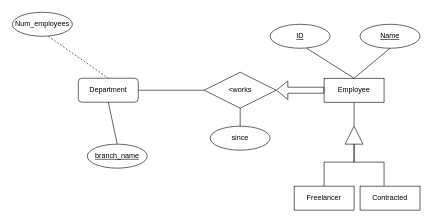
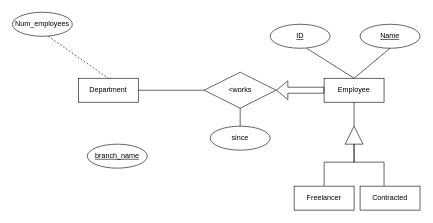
node "Department": shape rounded rectangle -> rectangle
edge "Department" -- "branch_name": removed
